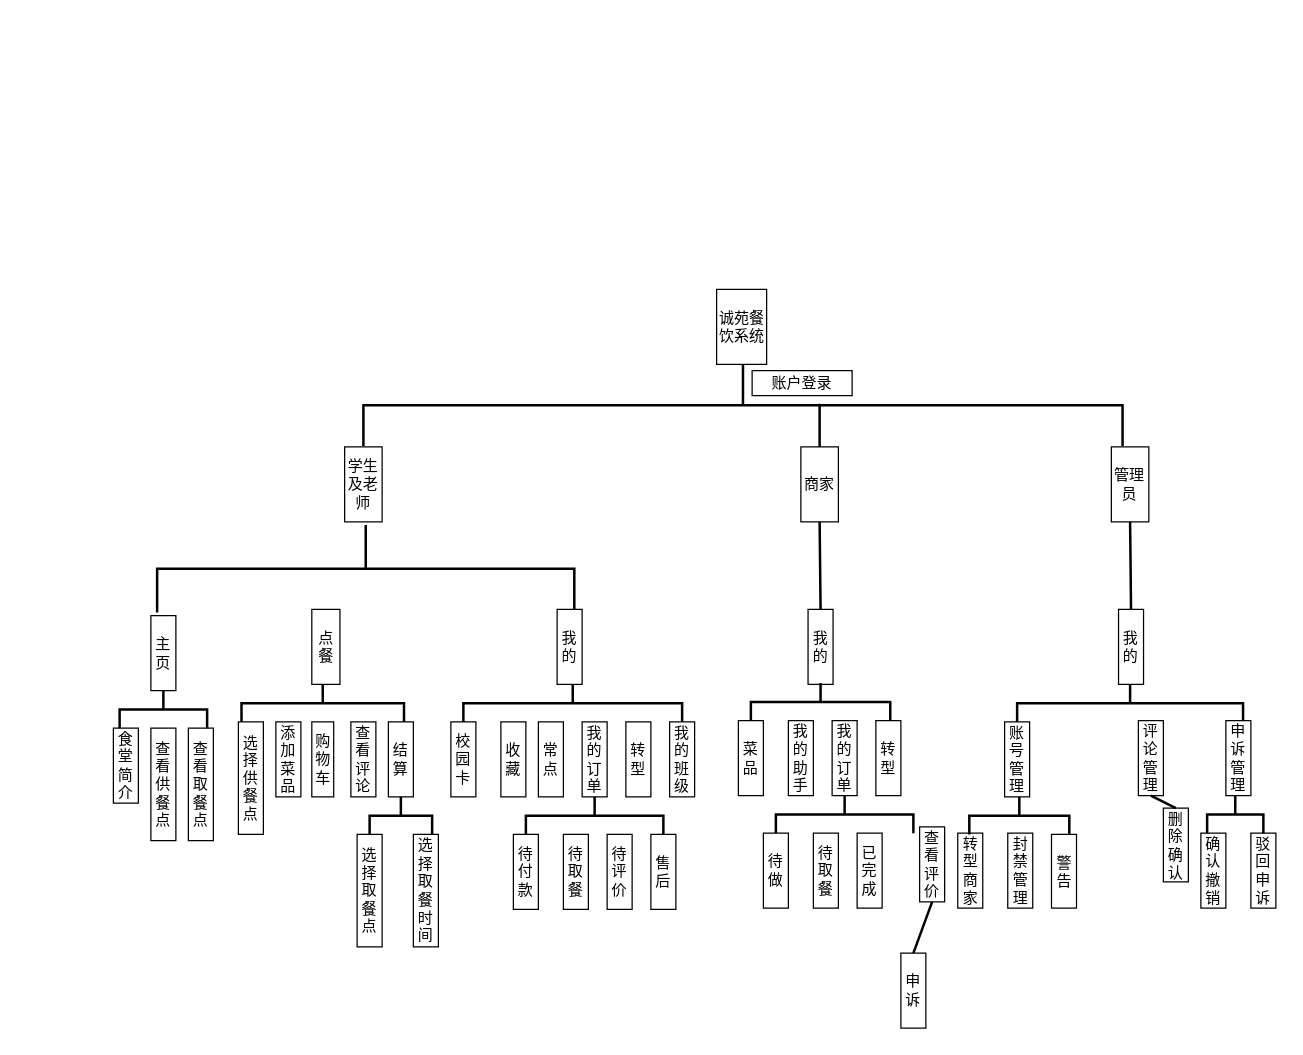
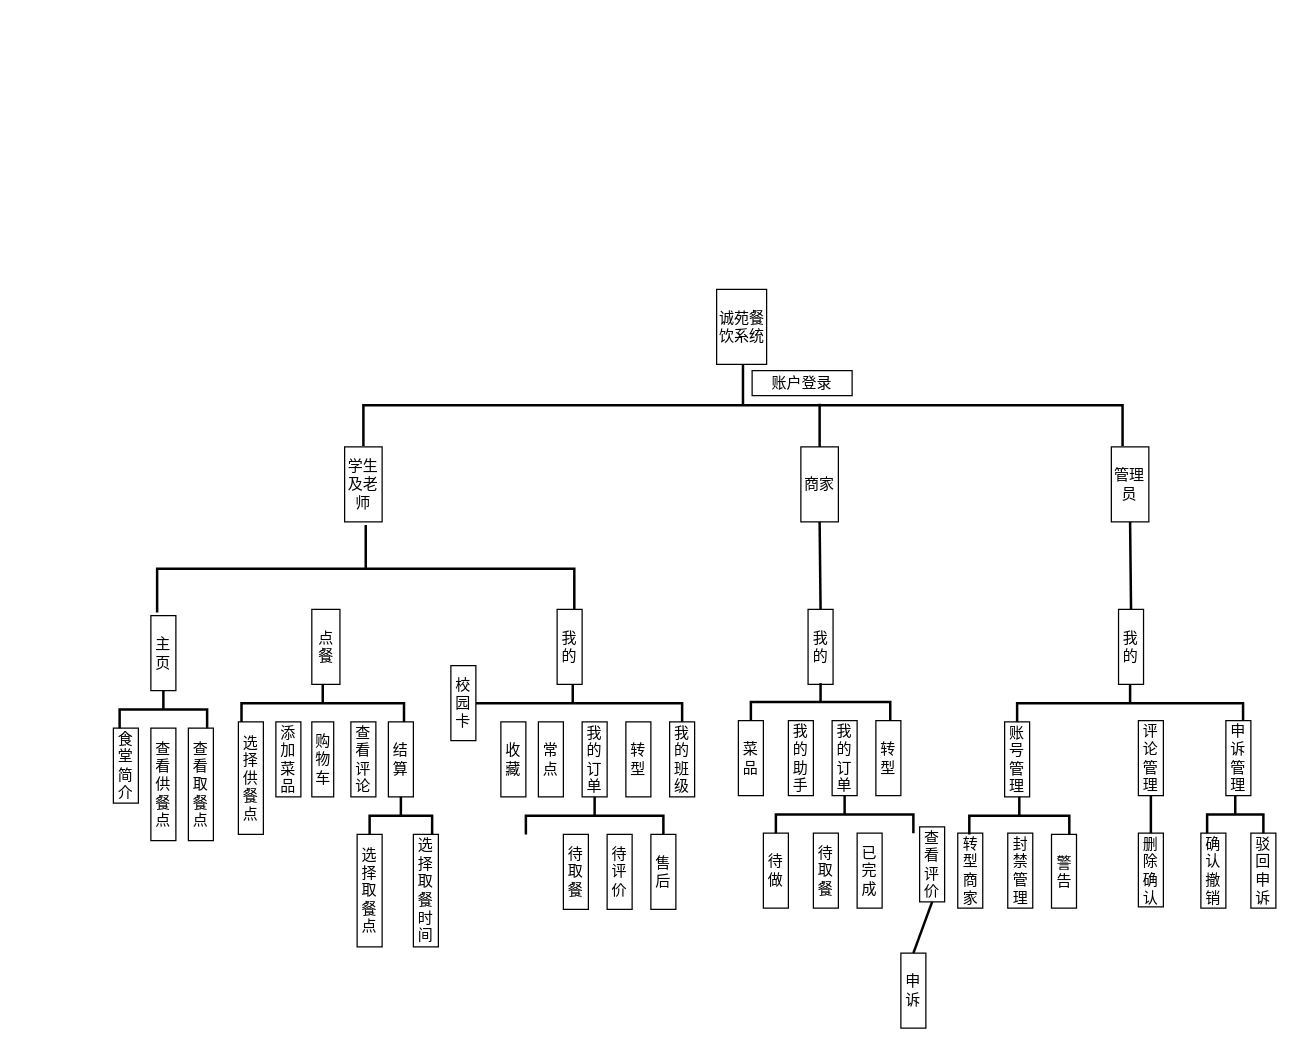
node "校园卡": moved (463, 759) -> (463, 703)
node "删除确认": moved (1176, 845) -> (1151, 870)
node "待付款": removed
